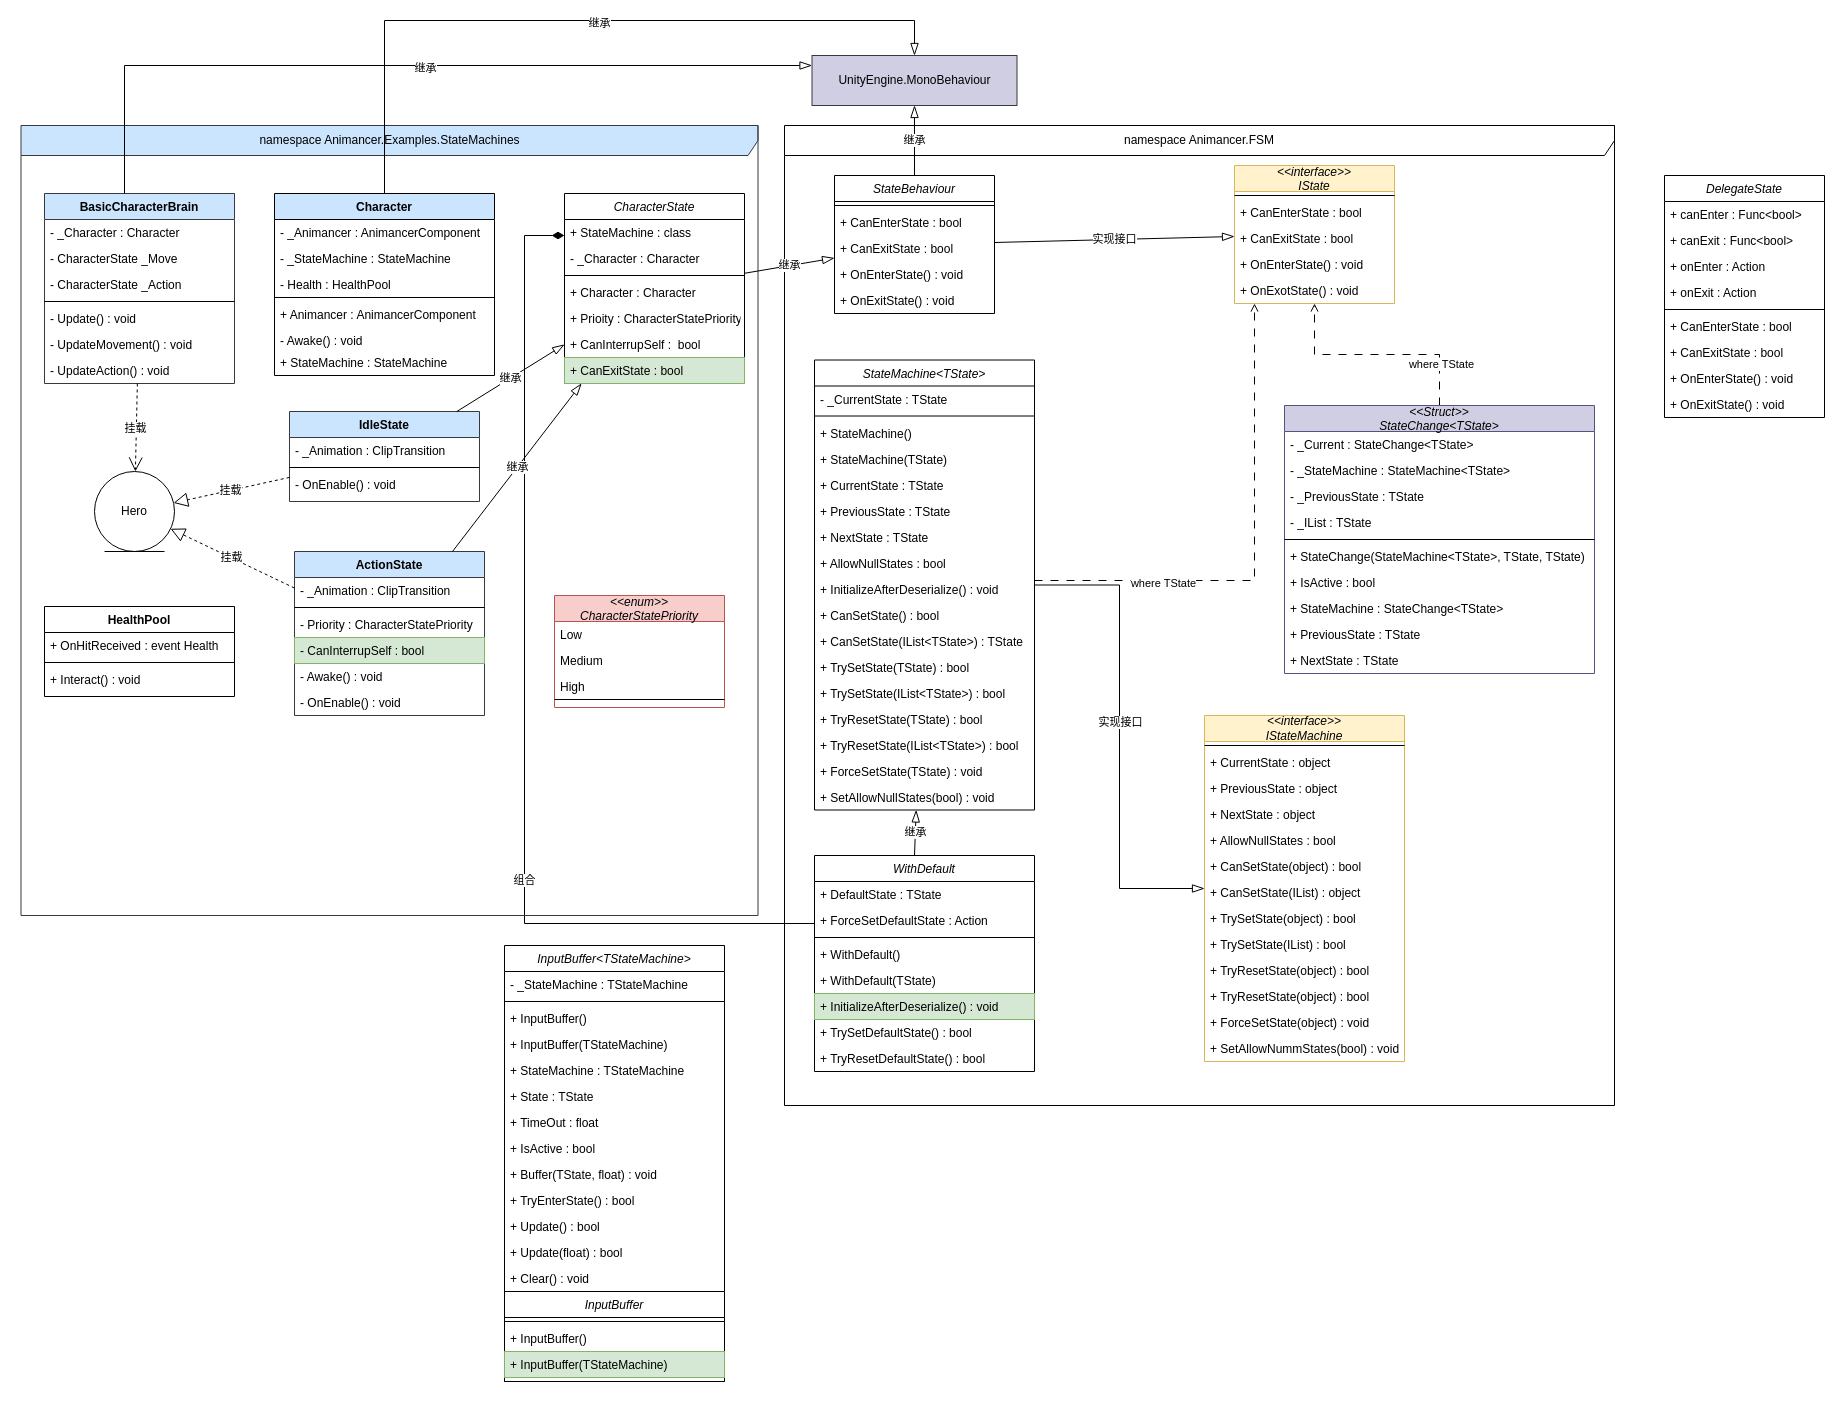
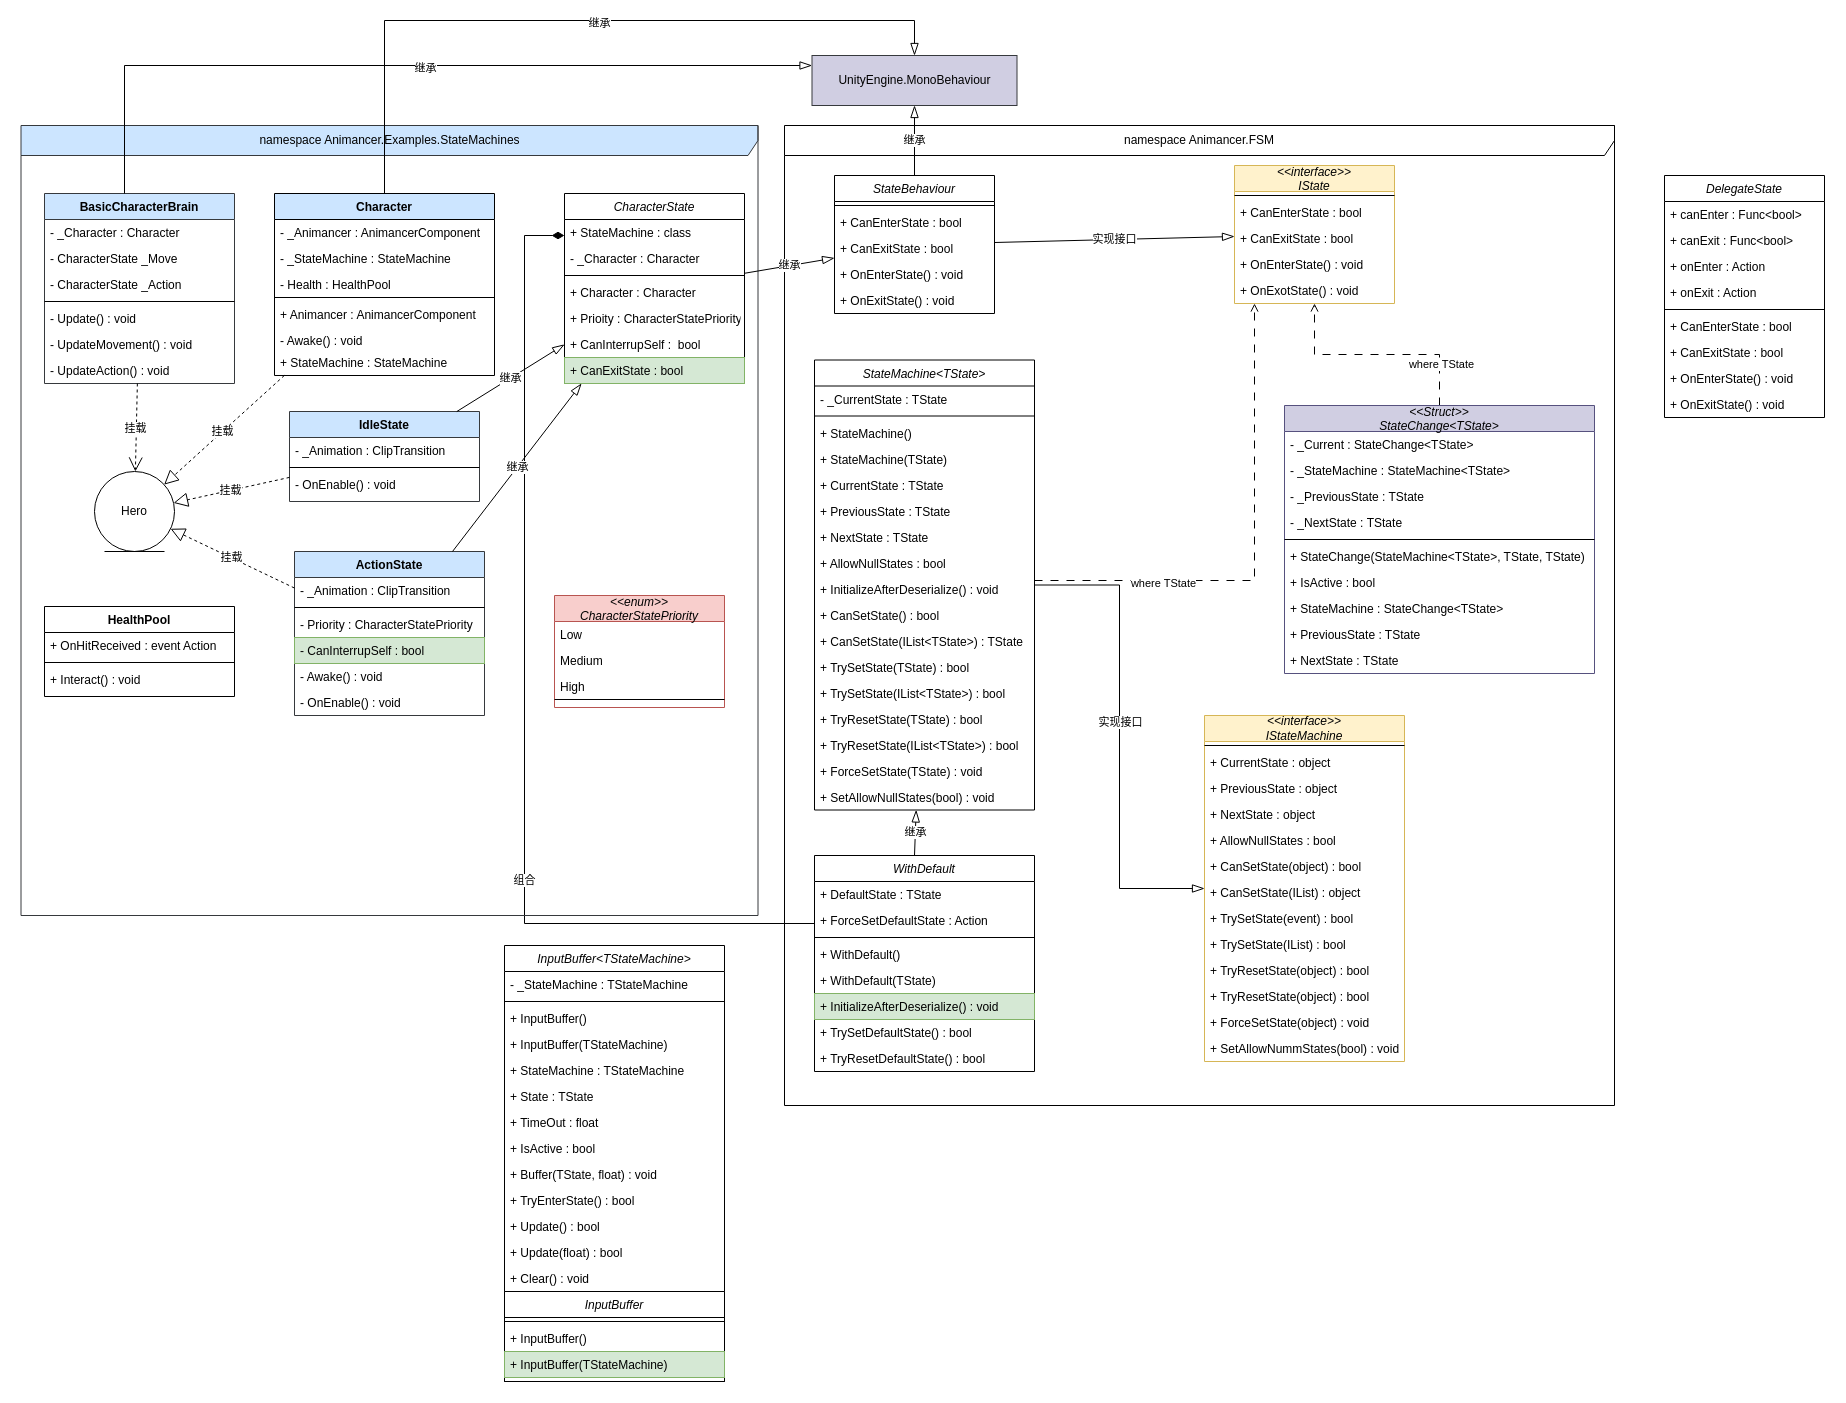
edge "Character" -> "Hero": added, label "挂载"
node "- _IList : TState": label "- _IList : TState" -> "- _NextState : TState"
node "+ OnHitReceived : event Health": label "+ OnHitReceived : event Health" -> "+ OnHitReceived : event Action"
node "+ TrySetState(object) : bool": label "+ TrySetState(object) : bool" -> "+ TrySetState(event) : bool"
